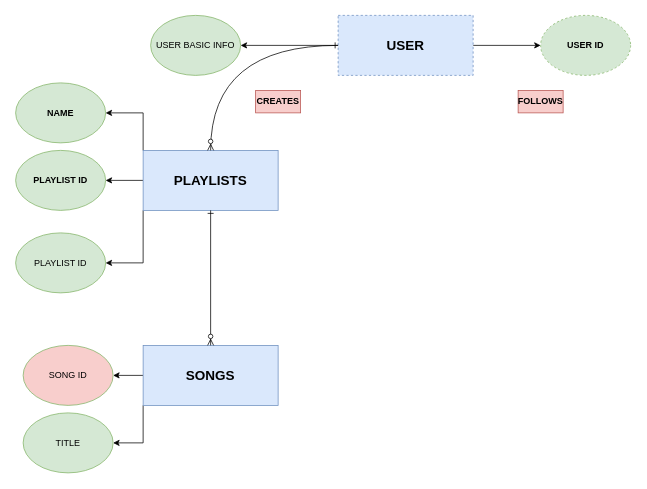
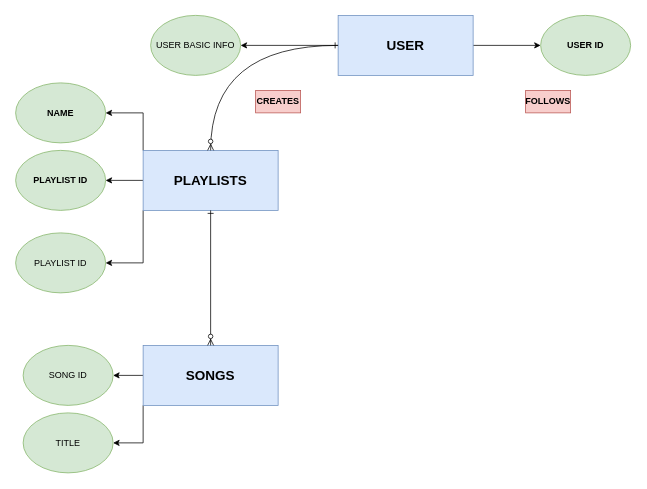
node "USER": style dashed -> solid
node "USER ID": style dashed -> solid
node "FOLLOWS": moved (540, 102) -> (548, 102)
node "SONG ID": fillcolor #f8cecc -> #d5e8d4
